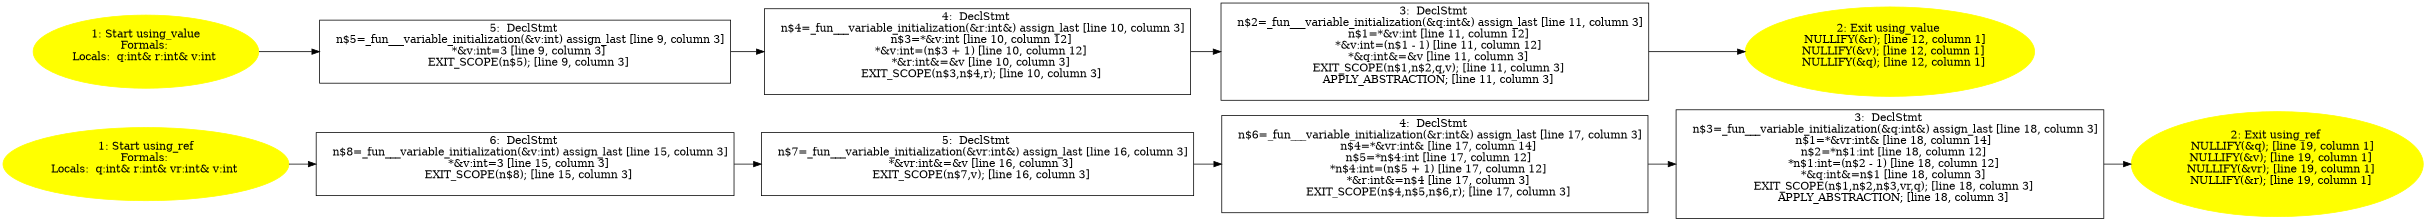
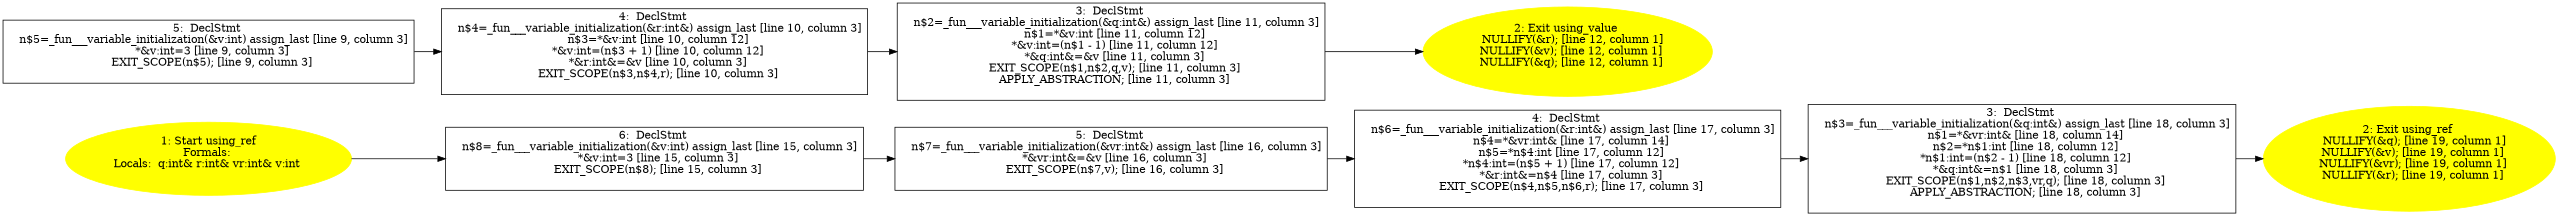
node "1: Start using_value Formals: Locals:  q:int& r:int& v:int": removed
